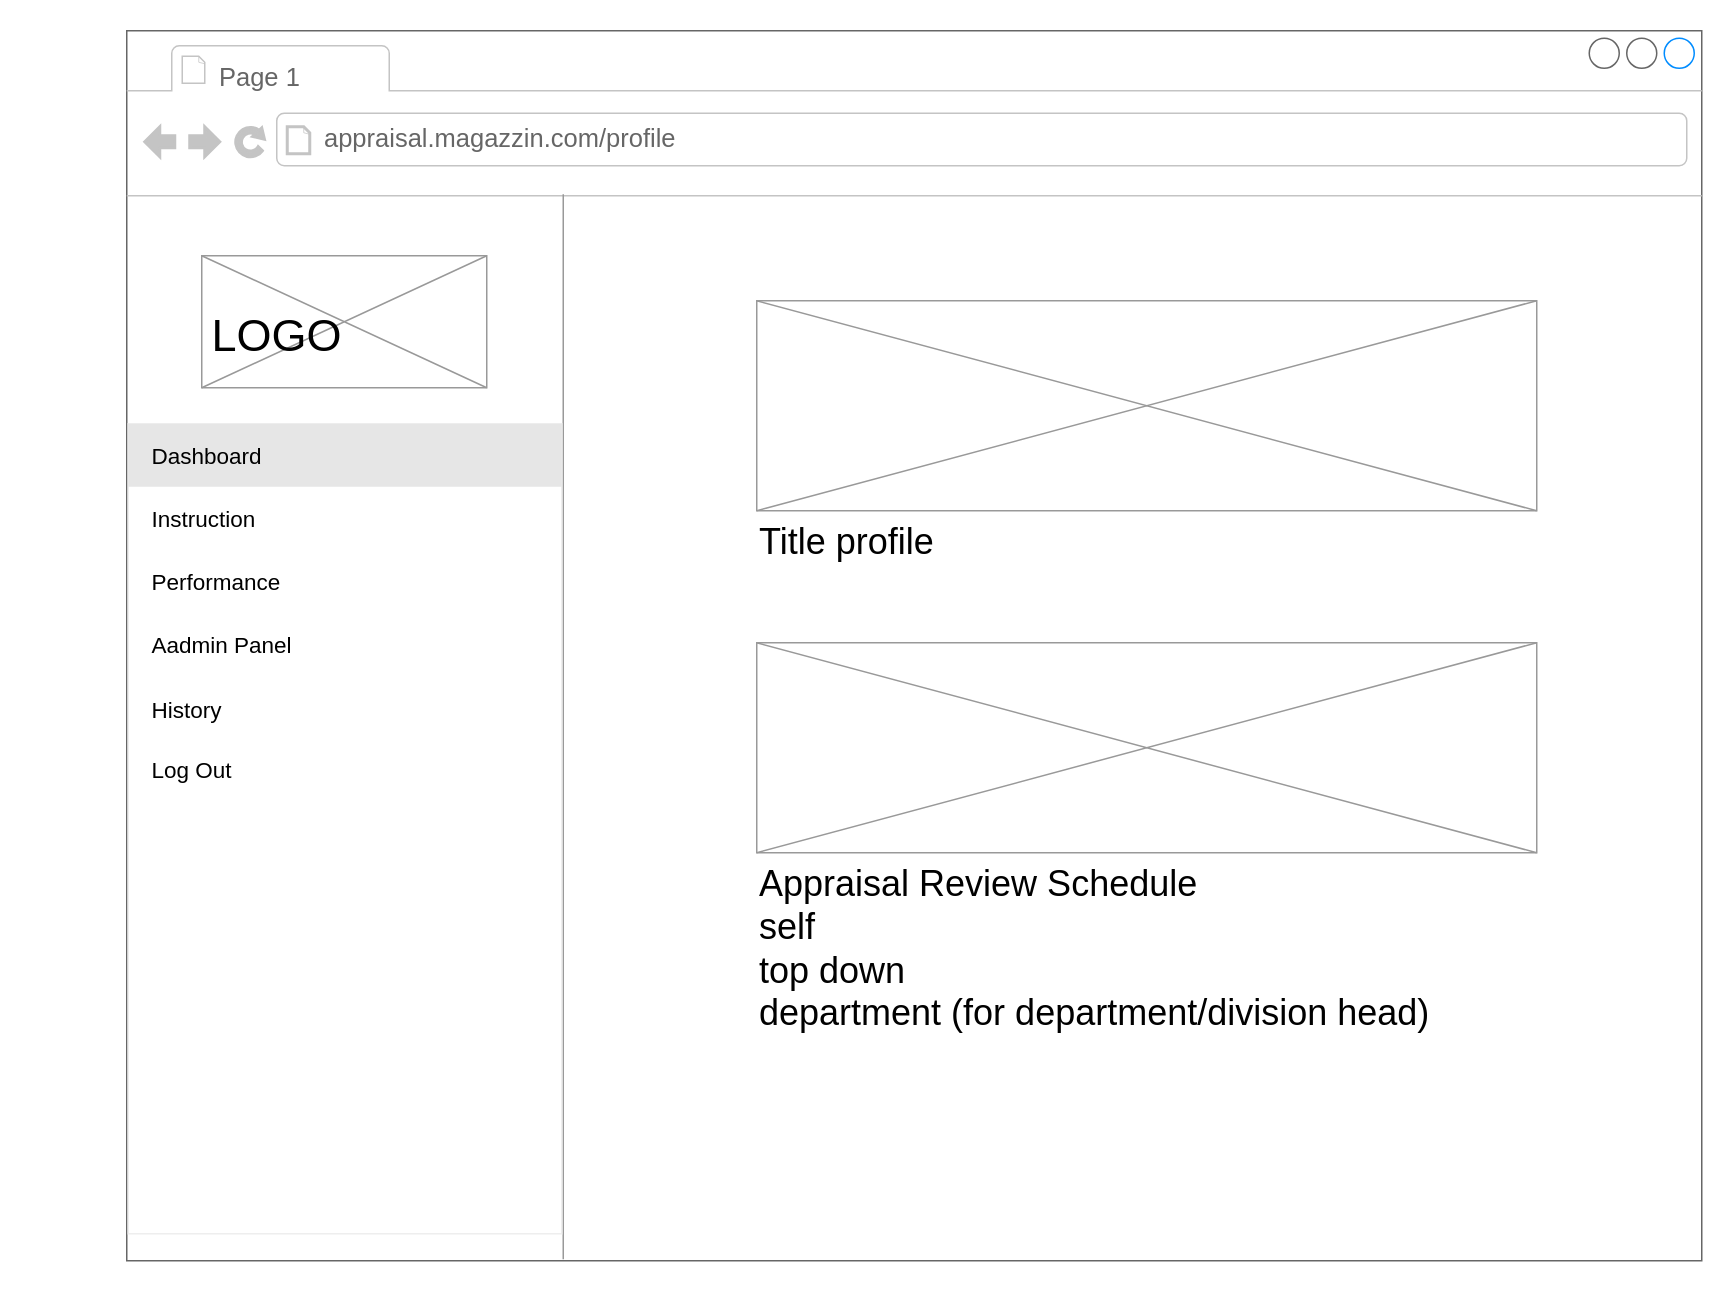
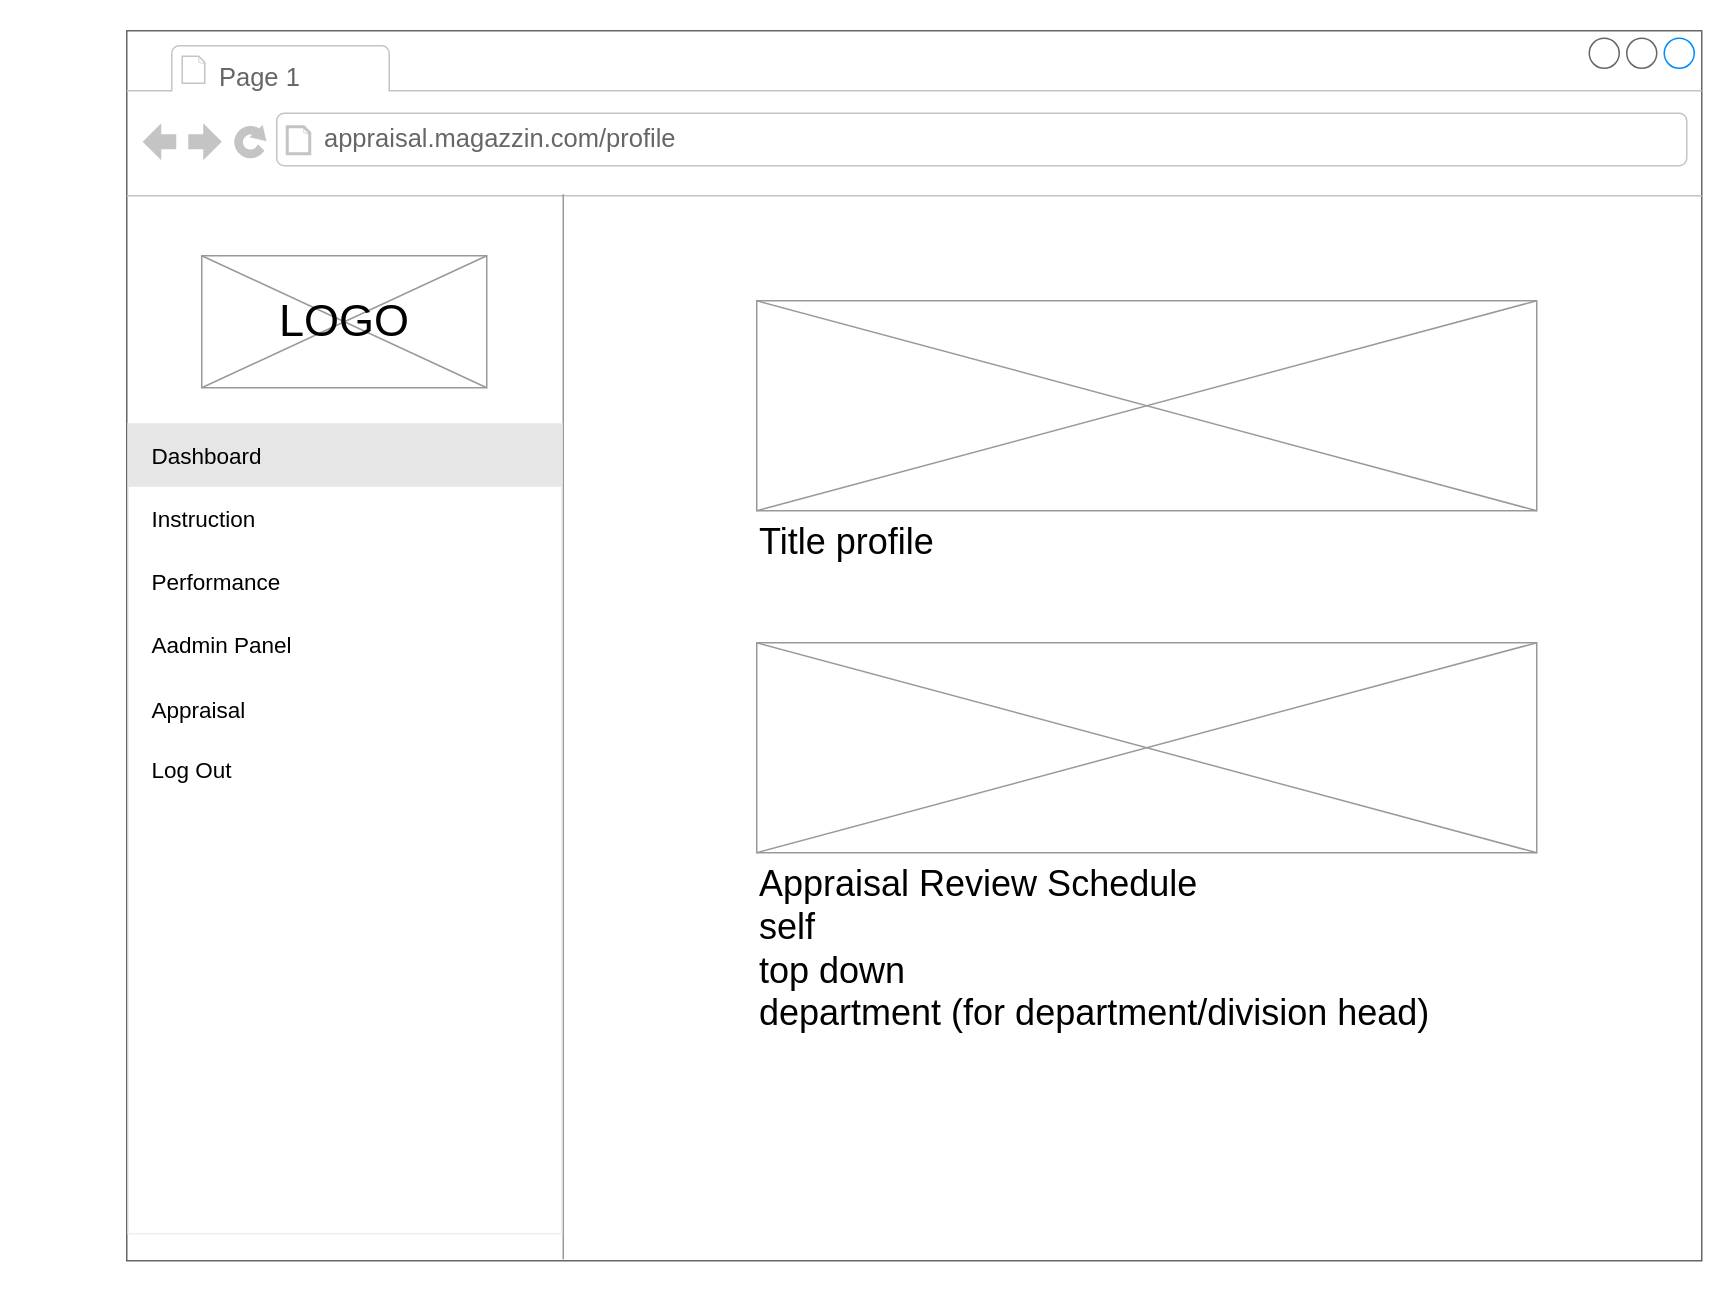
node "LOGO": moved (280, 343) -> (347, 328)
node "History": label "History" -> "Appraisal"
